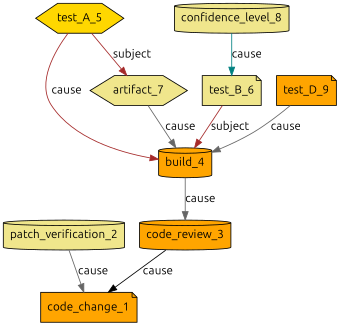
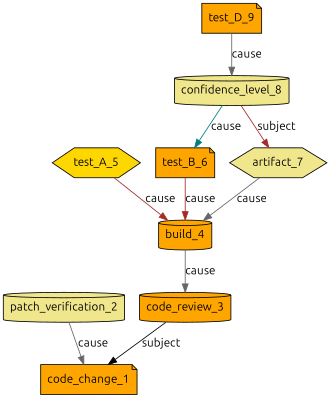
edge "test_A_5" -> "artifact_7": now "confidence_level_8" -> "artifact_7"
node "test_B_6": fillcolor khaki -> orange
edge "test_B_6" -> "build_4": label "subject" -> "cause"
edge "test_D_9" -> "build_4": now "test_D_9" -> "confidence_level_8"
edge "code_review_3" -> "code_change_1": label "cause" -> "subject"
